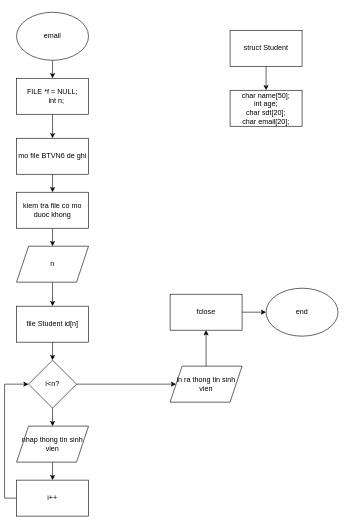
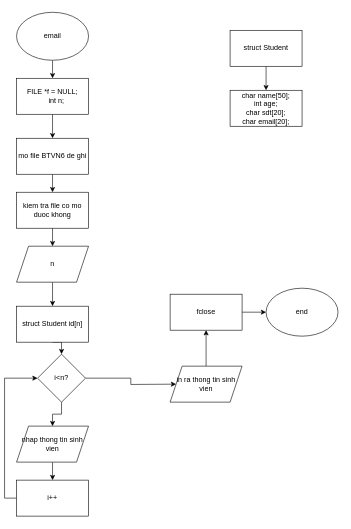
node "file Student id[n]": label "file Student id[n]" -> "struct Student id[n]"
node "i<n?": moved (53, 384) -> (62, 378)
